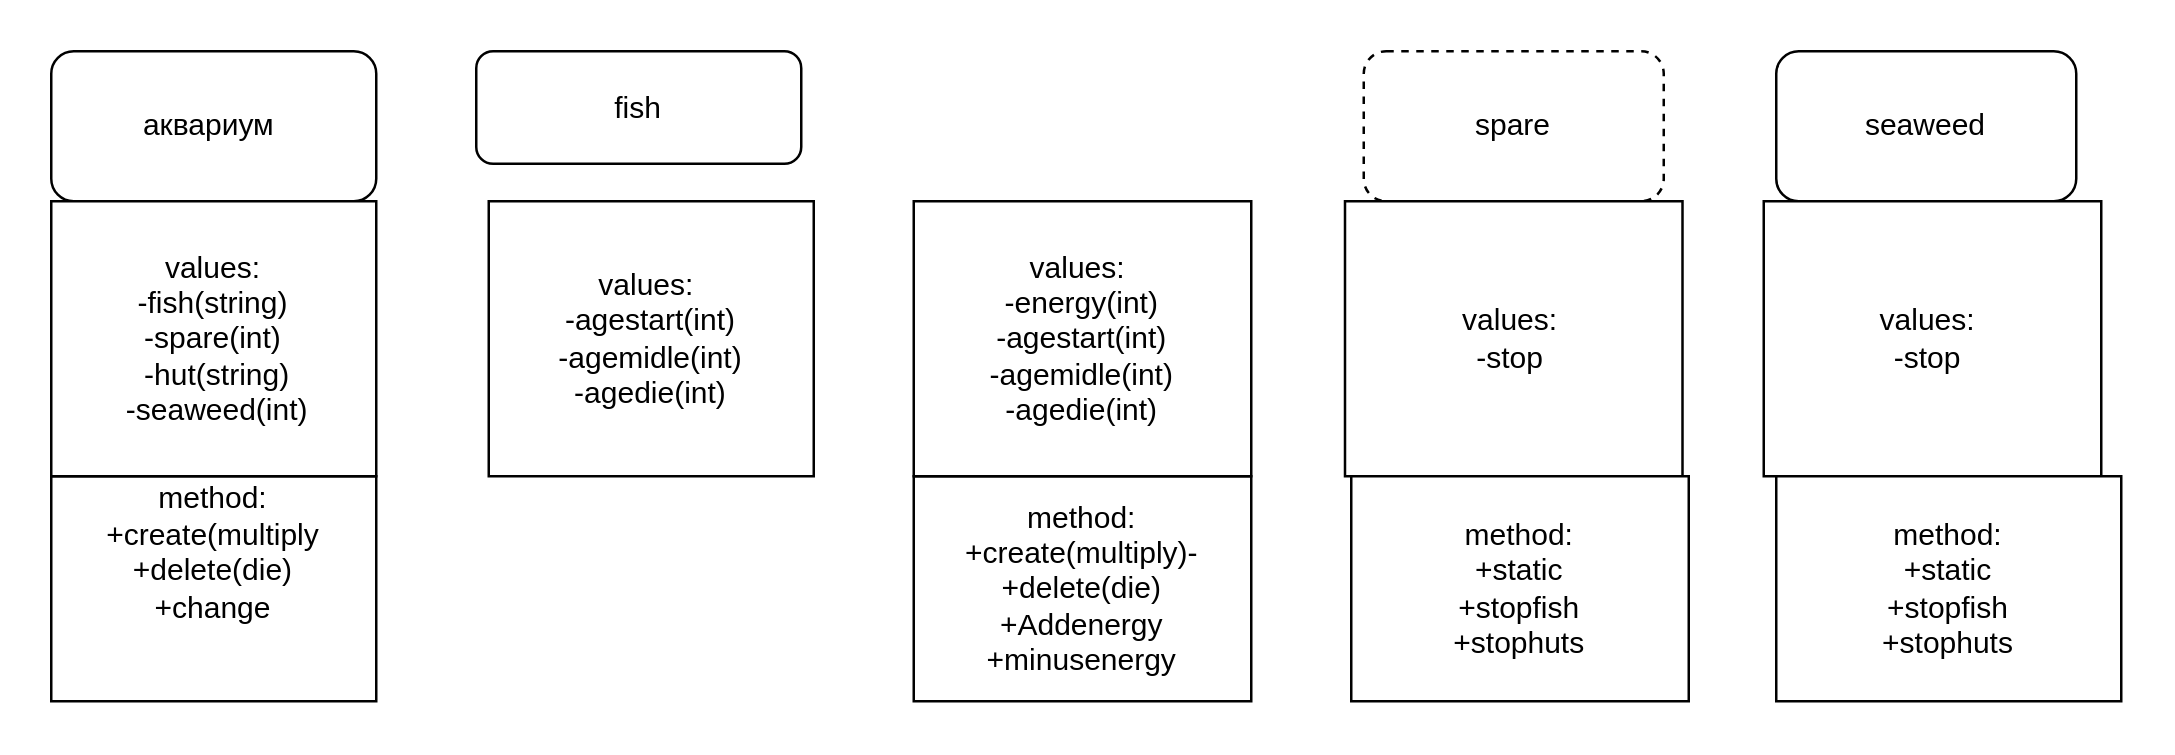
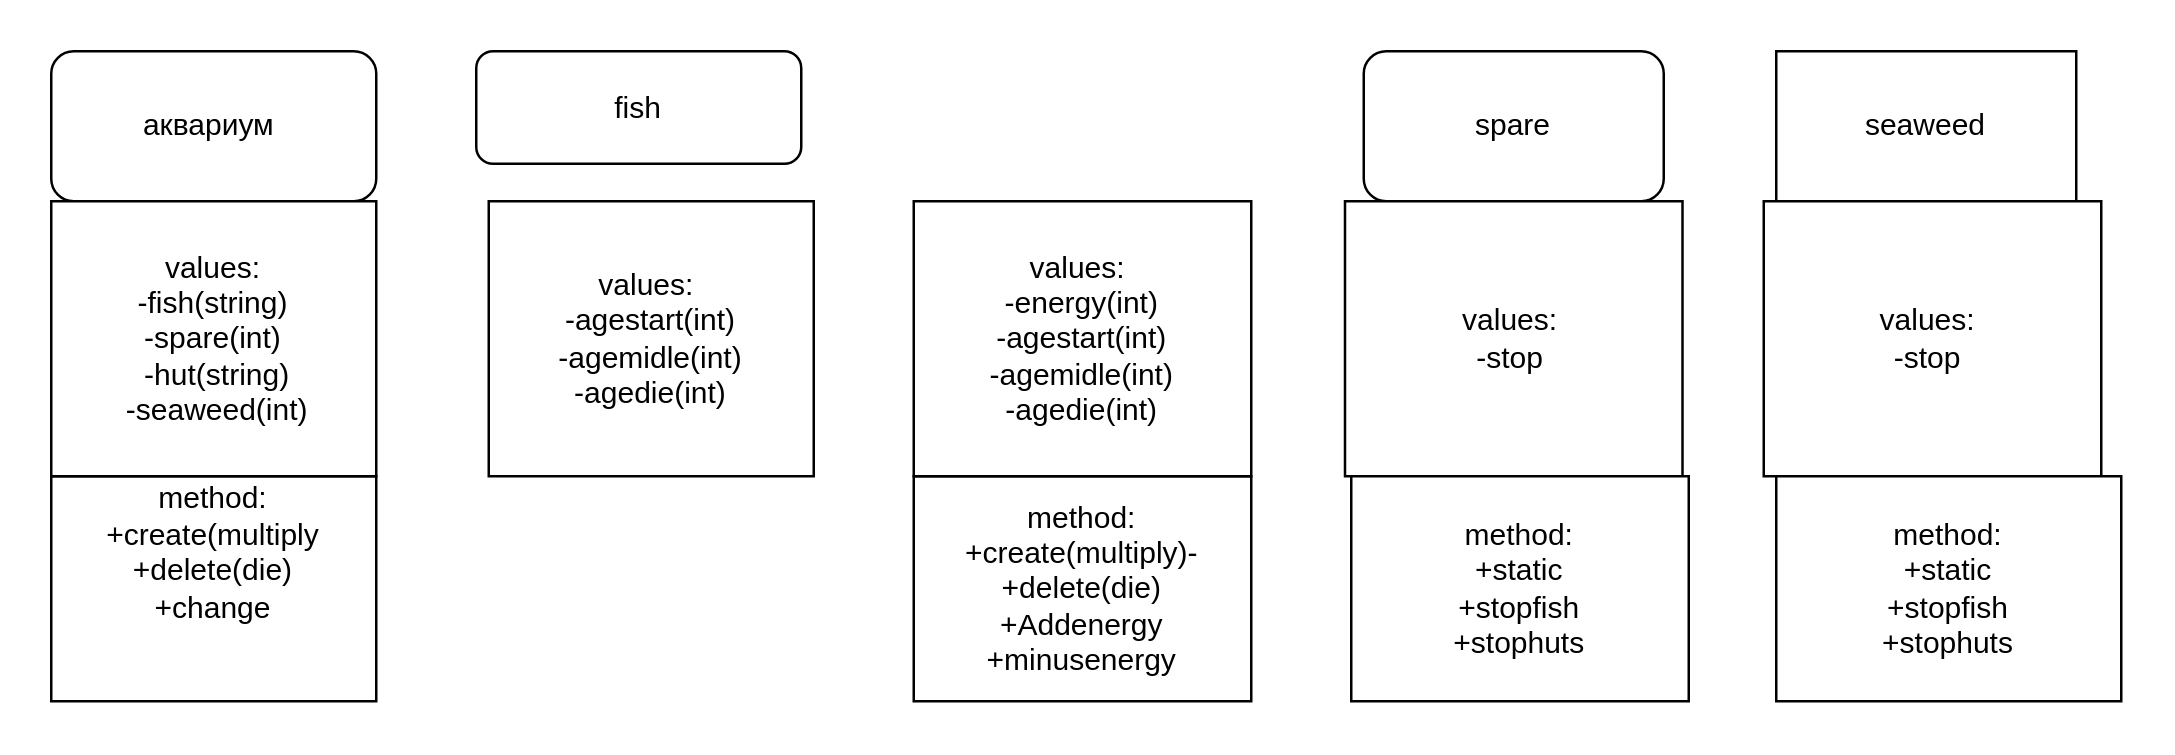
node "spare": style dashed -> solid
node "seaweed": shape rounded rectangle -> rectangle
